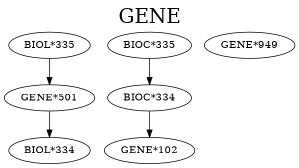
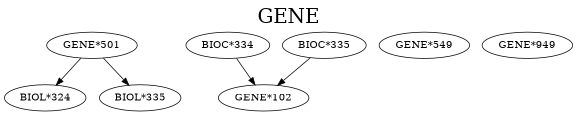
node "GENE*549": added
edge "BIOL*335" -> "GENE*501": reversed
edge "BIOC*335" -> "BIOC*334": now "BIOC*335" -> "GENE*102"
node "BIOL*334": label "BIOL*334" -> "BIOL*324"
